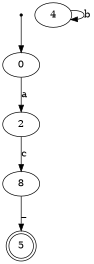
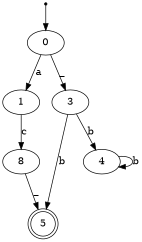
node "3": added
node "2": label "2" -> "1"
